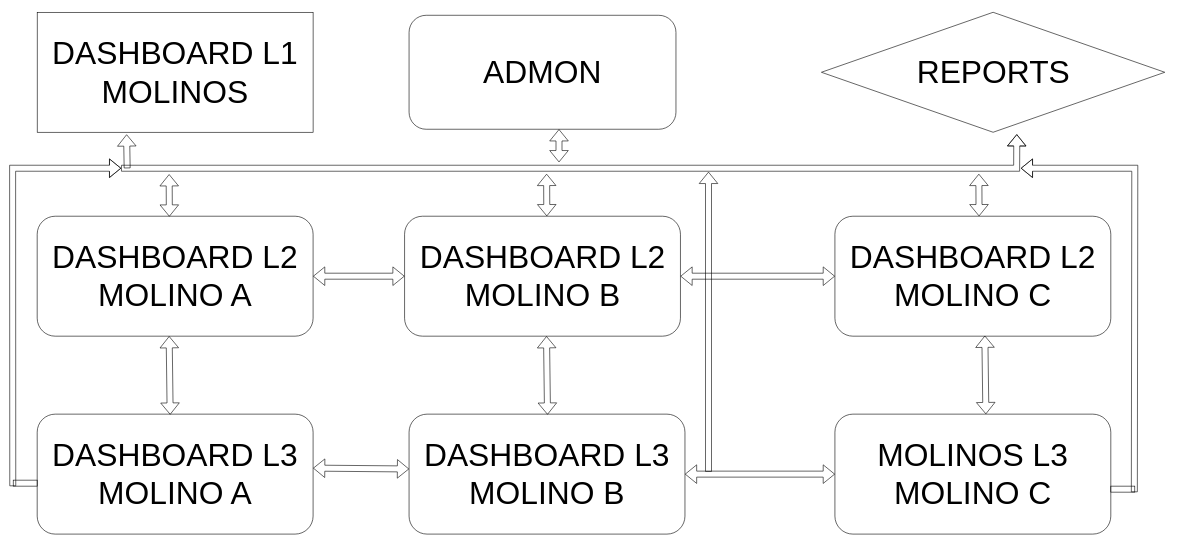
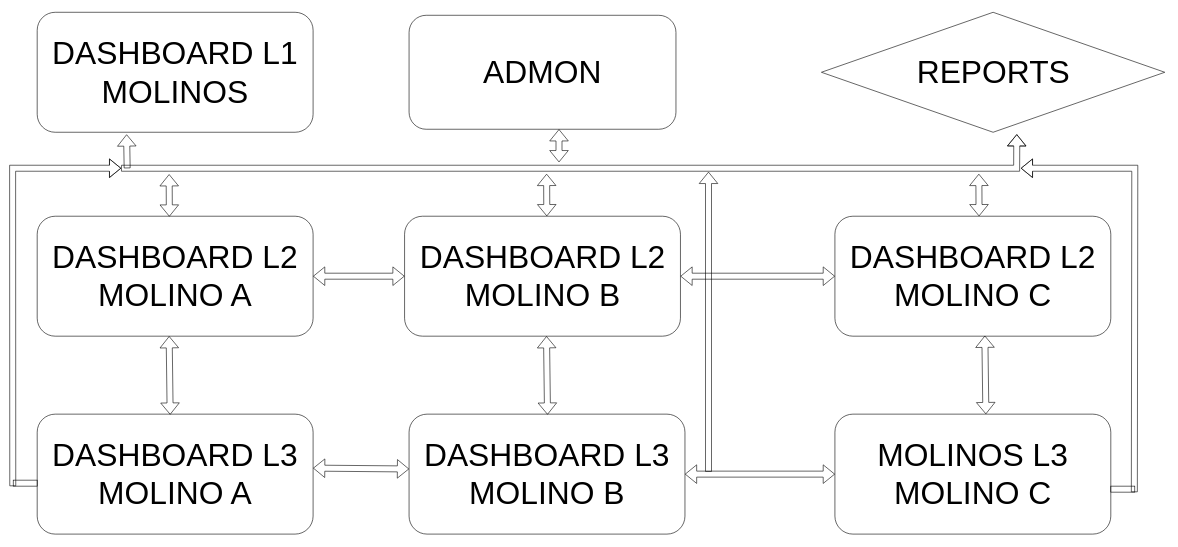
node "DASHBOARD L1 MOLINOS": shape rectangle -> rounded rectangle
